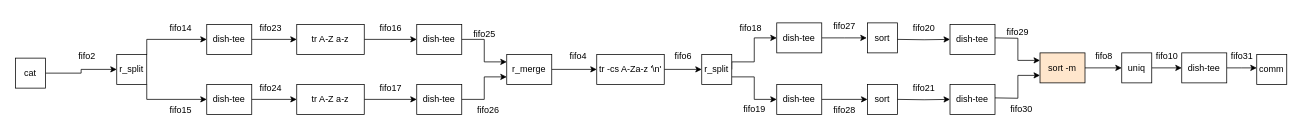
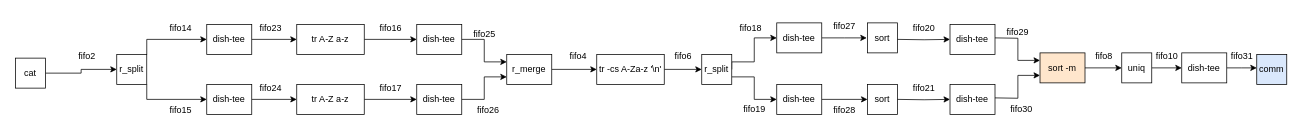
node "comm": fillcolor #ffffff -> #dae8fc
